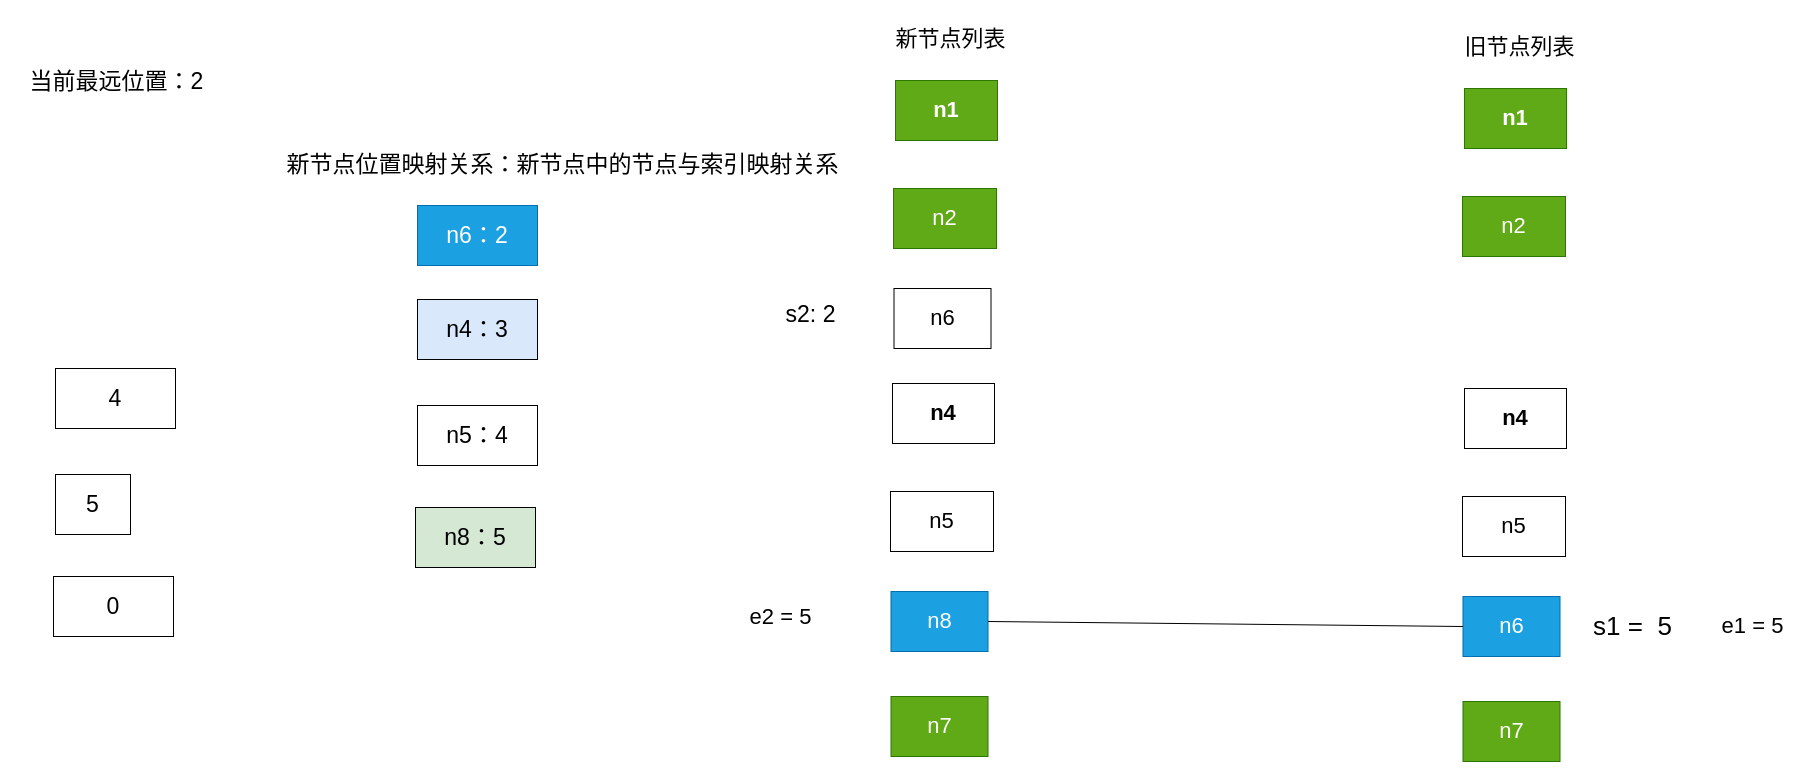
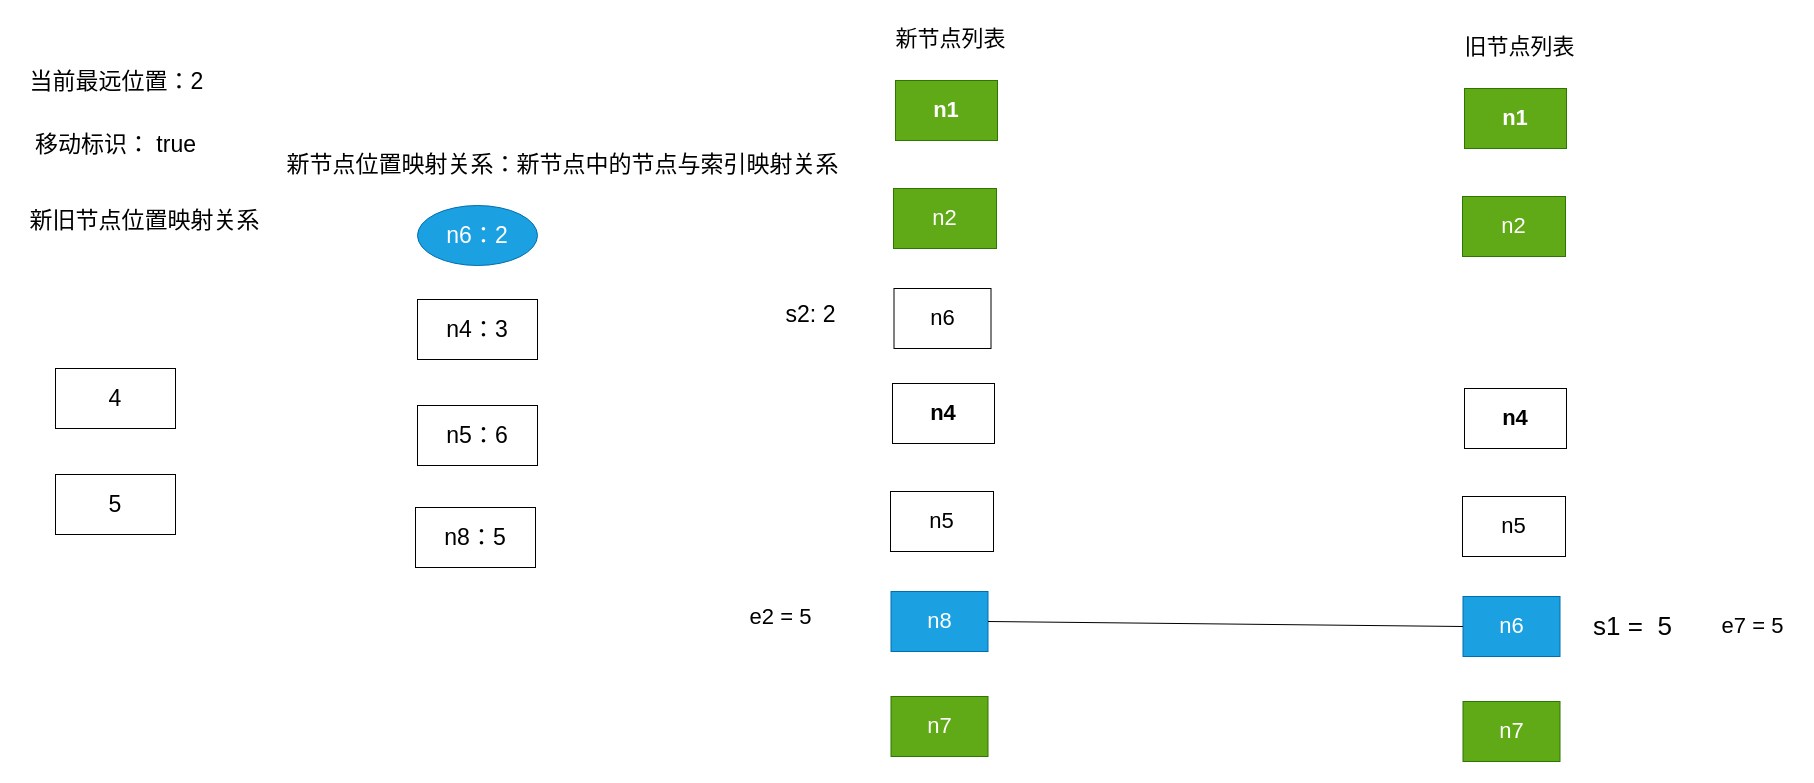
node "移动标识： true": added
node "新旧节点位置映射关系": added
node "n6：2": shape rectangle -> ellipse
node "n4：3": fillcolor #dae8fc -> #ffffff
node "n5：4": label "n5：4" -> "n5：6"
node "5": size 75x60 -> 120x60
node "n8：5": fillcolor #d5e8d4 -> #ffffff
node "0": removed
node "e1 = 5": label "e1 = 5" -> "e7 = 5"
